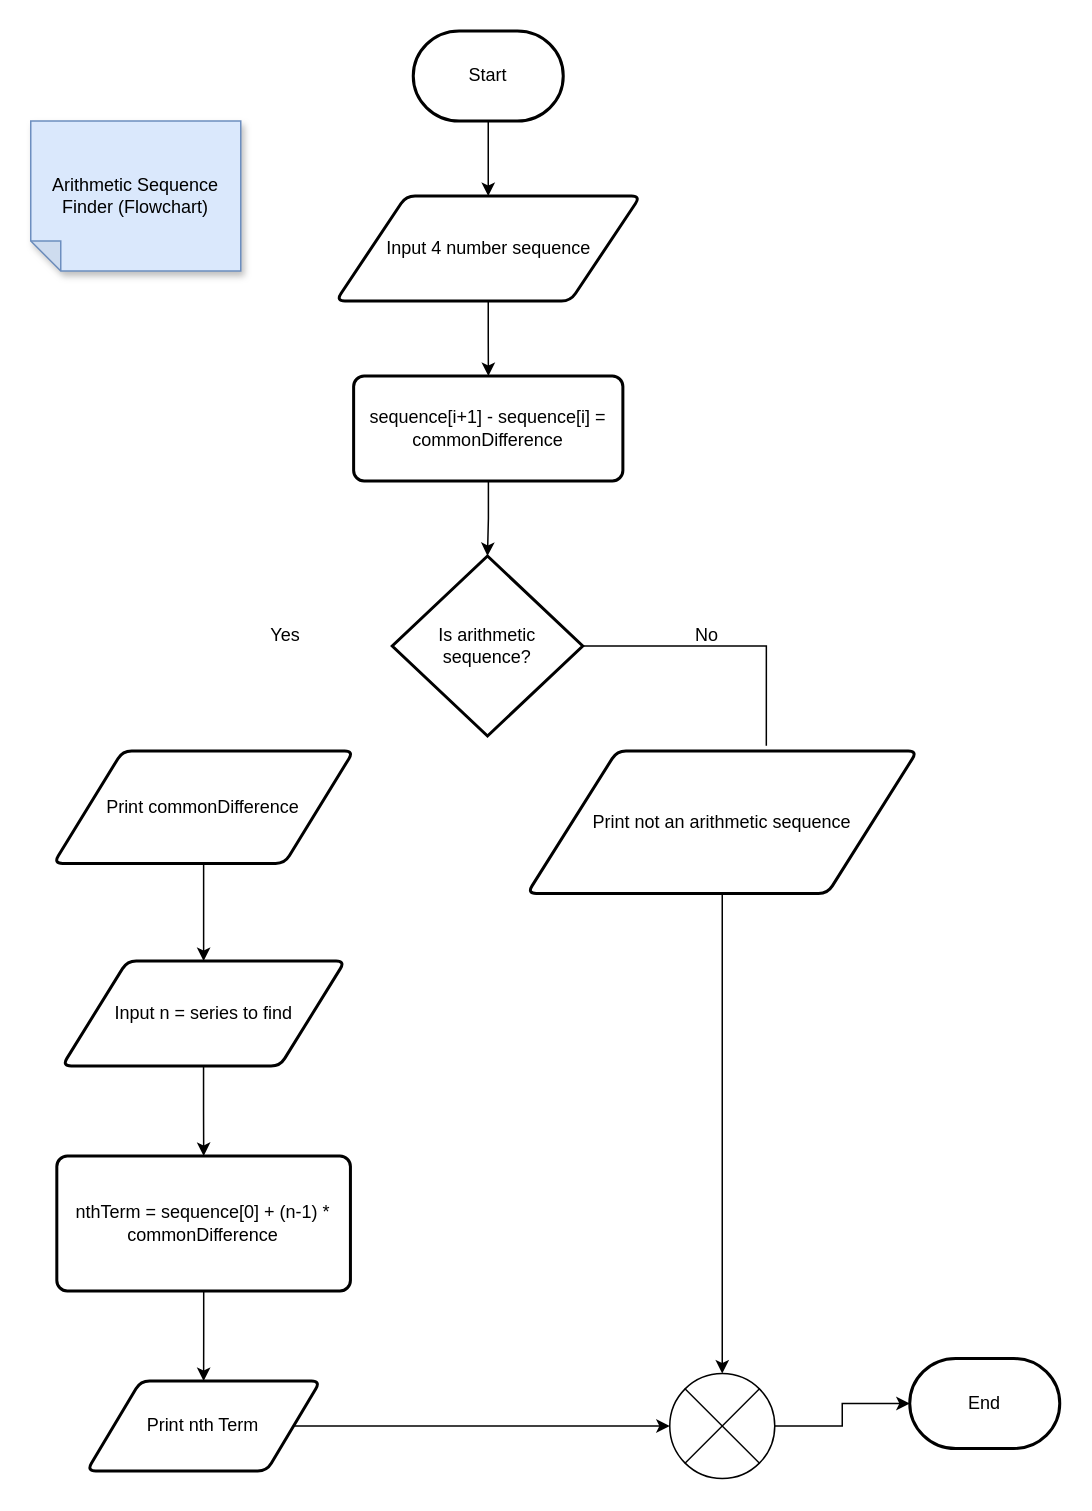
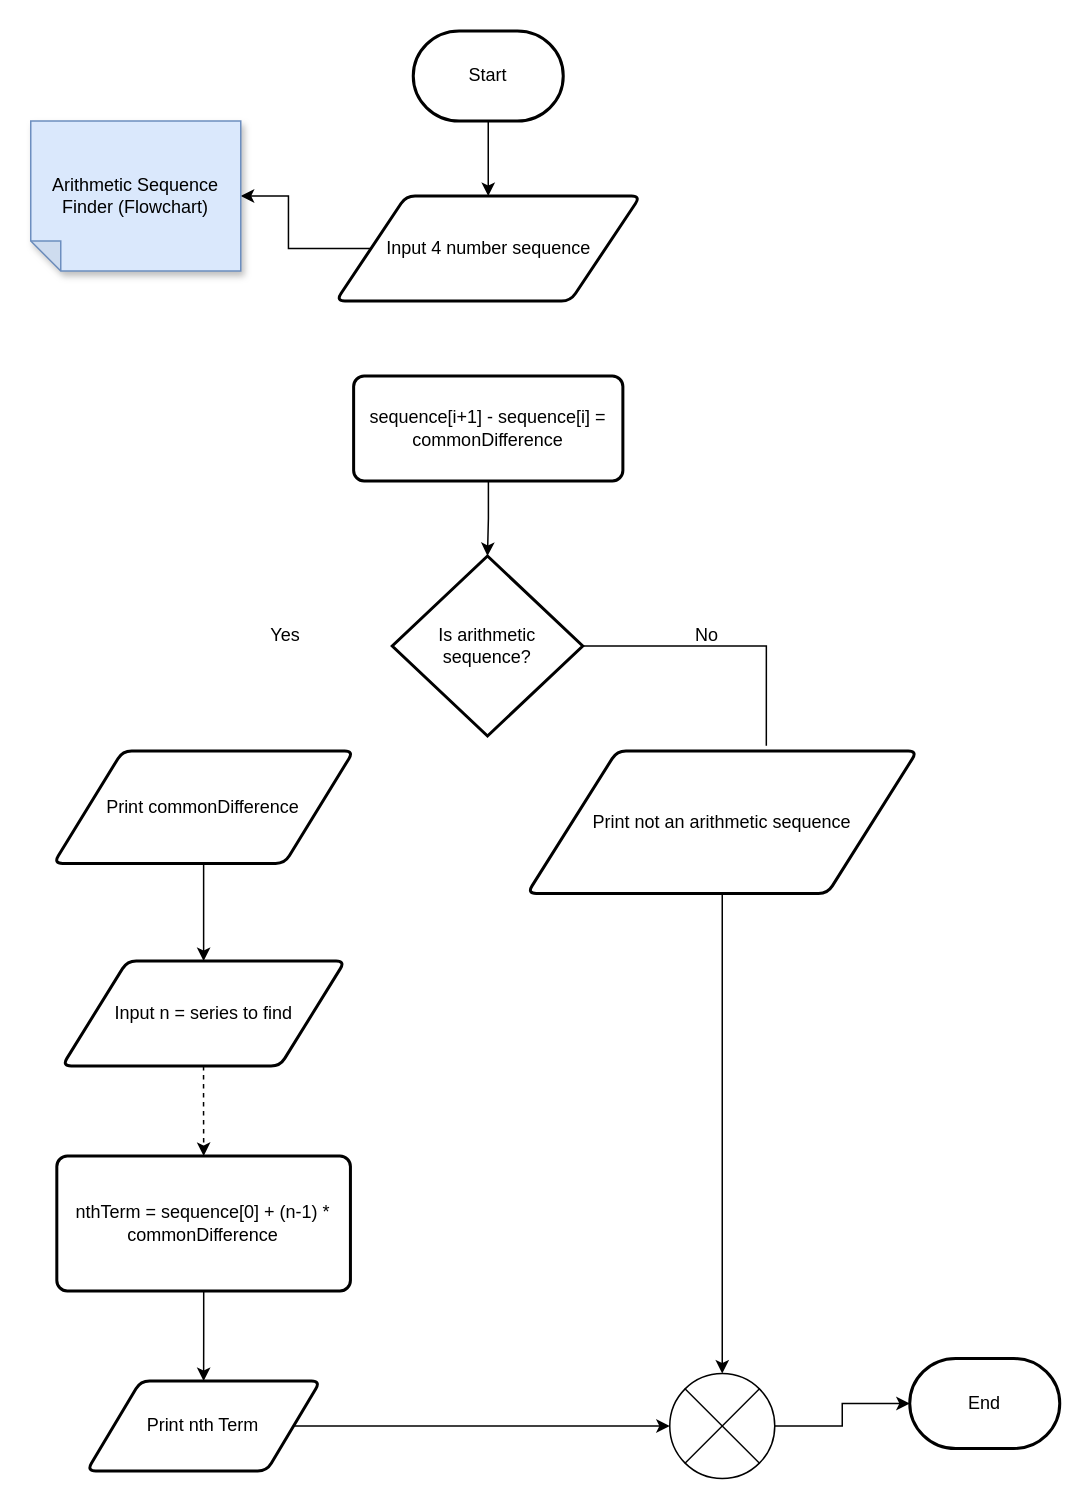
edge "Input 4 number sequence" -> "sequence[i+1] - sequence[i] = commonDifference": now "Input 4 number sequence" -> "Arithmetic Sequence Finder (Flowchart)"
edge "Input n = series to find" -> "nthTerm = sequence[0] + (n-1) * commonDifference": style solid -> dashed
